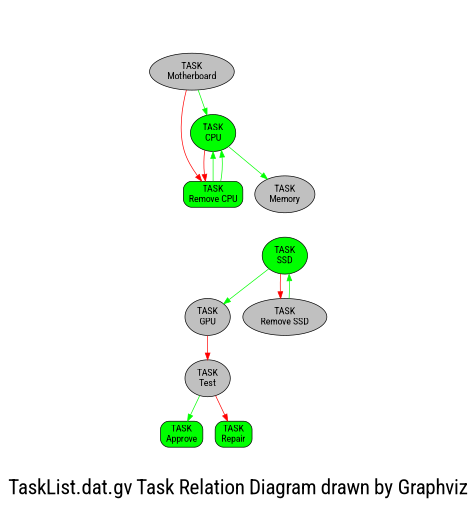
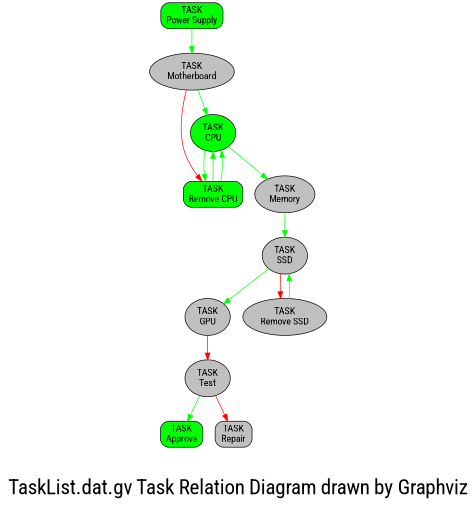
node "TASK Power Supply": added
edge "TASK CPU" -> "TASK Remove CPU": color red -> green
edge "TASK Memory" -> "TASK SSD": added
node "TASK SSD": fillcolor green -> grey
node "TASK Repair": fillcolor green -> grey
